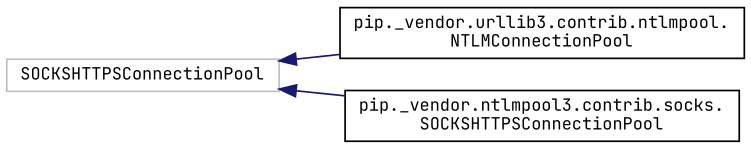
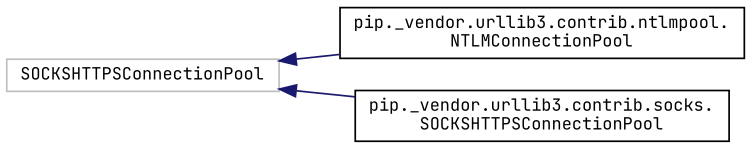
node "pip._vendor.ntlmpool3.contrib.socks. SOCKSHTTPSConnectionPool": label "pip._vendor.ntlmpool3.contrib.socks. SOCKSHTTPSConnectionPool" -> "pip._vendor.urllib3.contrib.socks. SOCKSHTTPSConnectionPool"
